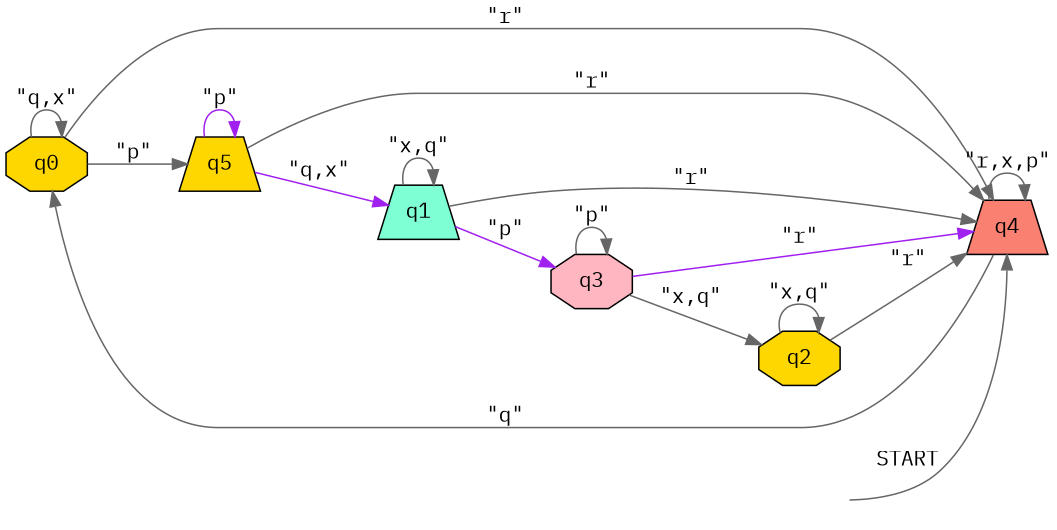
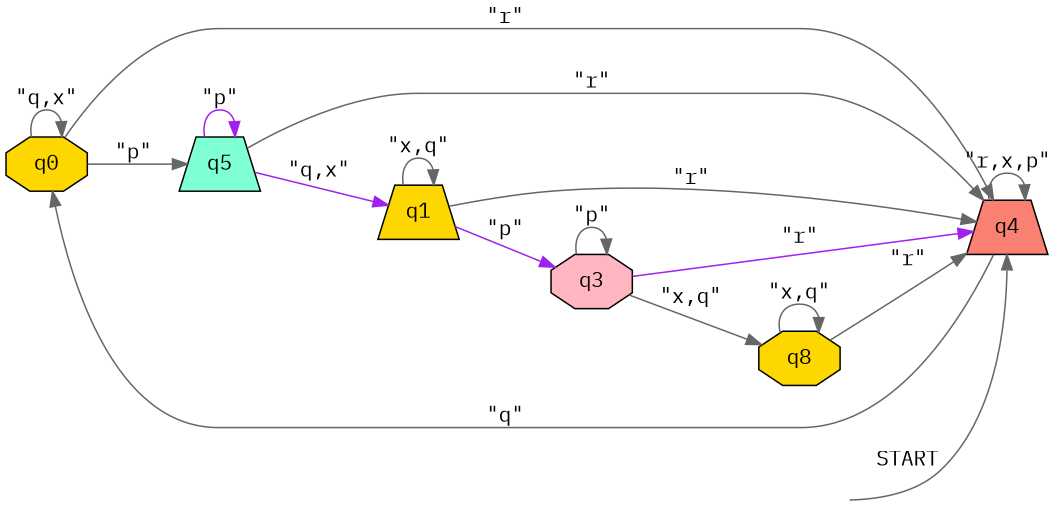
node "q5": fillcolor gold -> aquamarine
node "q1": fillcolor aquamarine -> gold
node "q2": label "q2" -> "q8"
